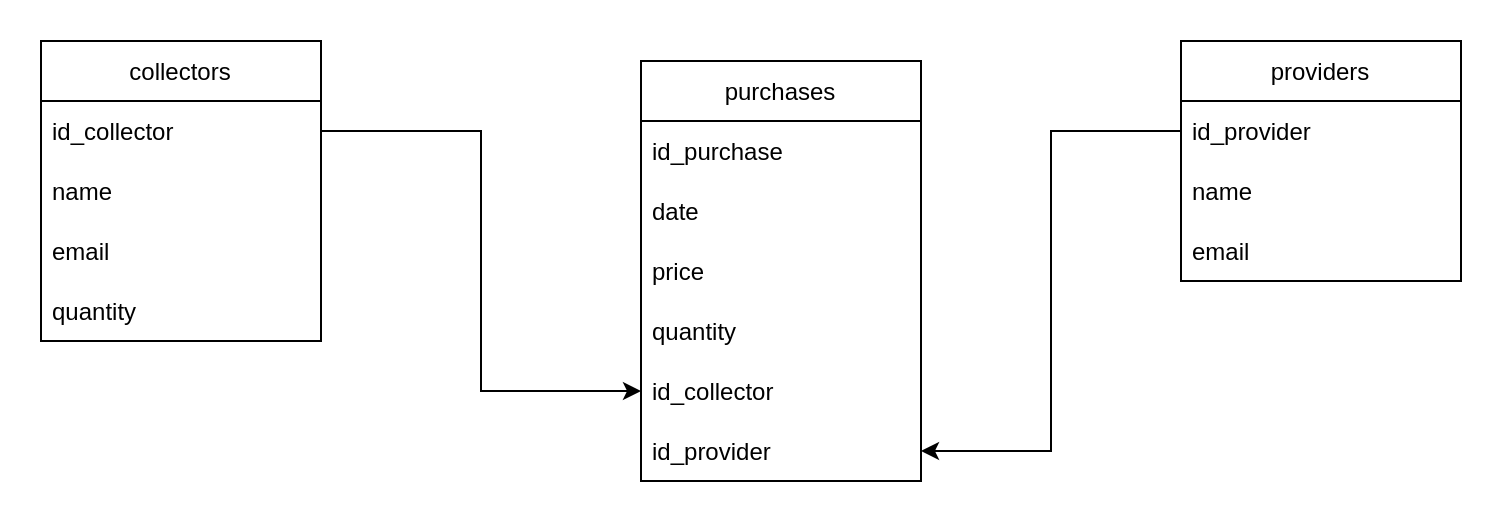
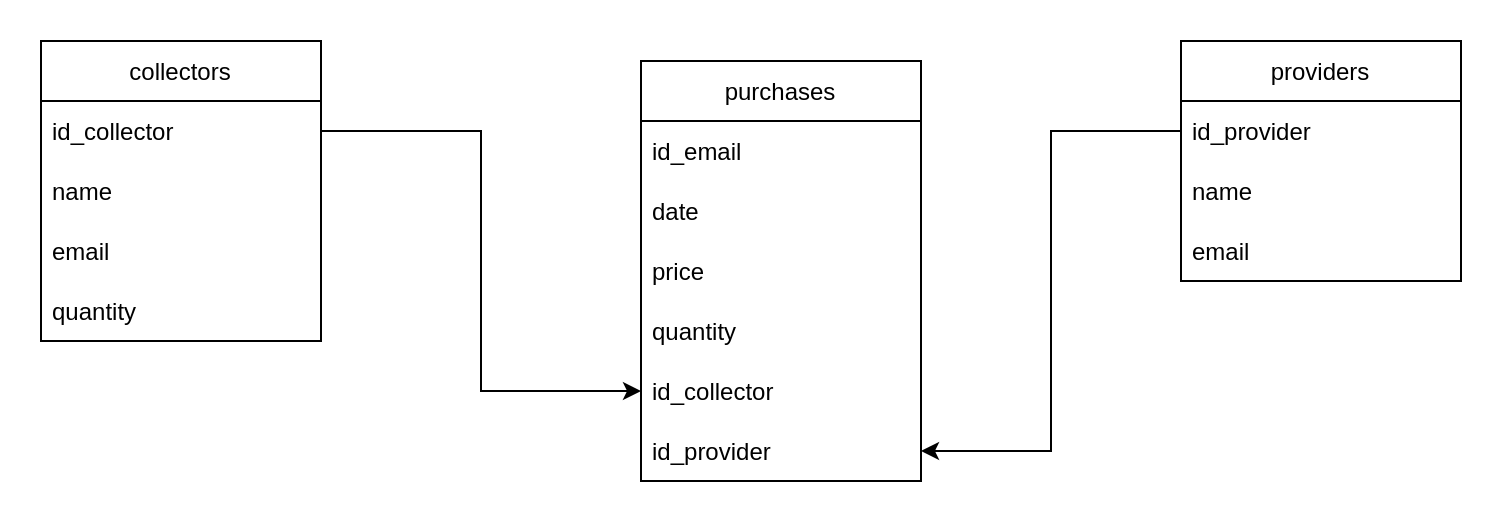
node "id_purchase": label "id_purchase" -> "id_email"
